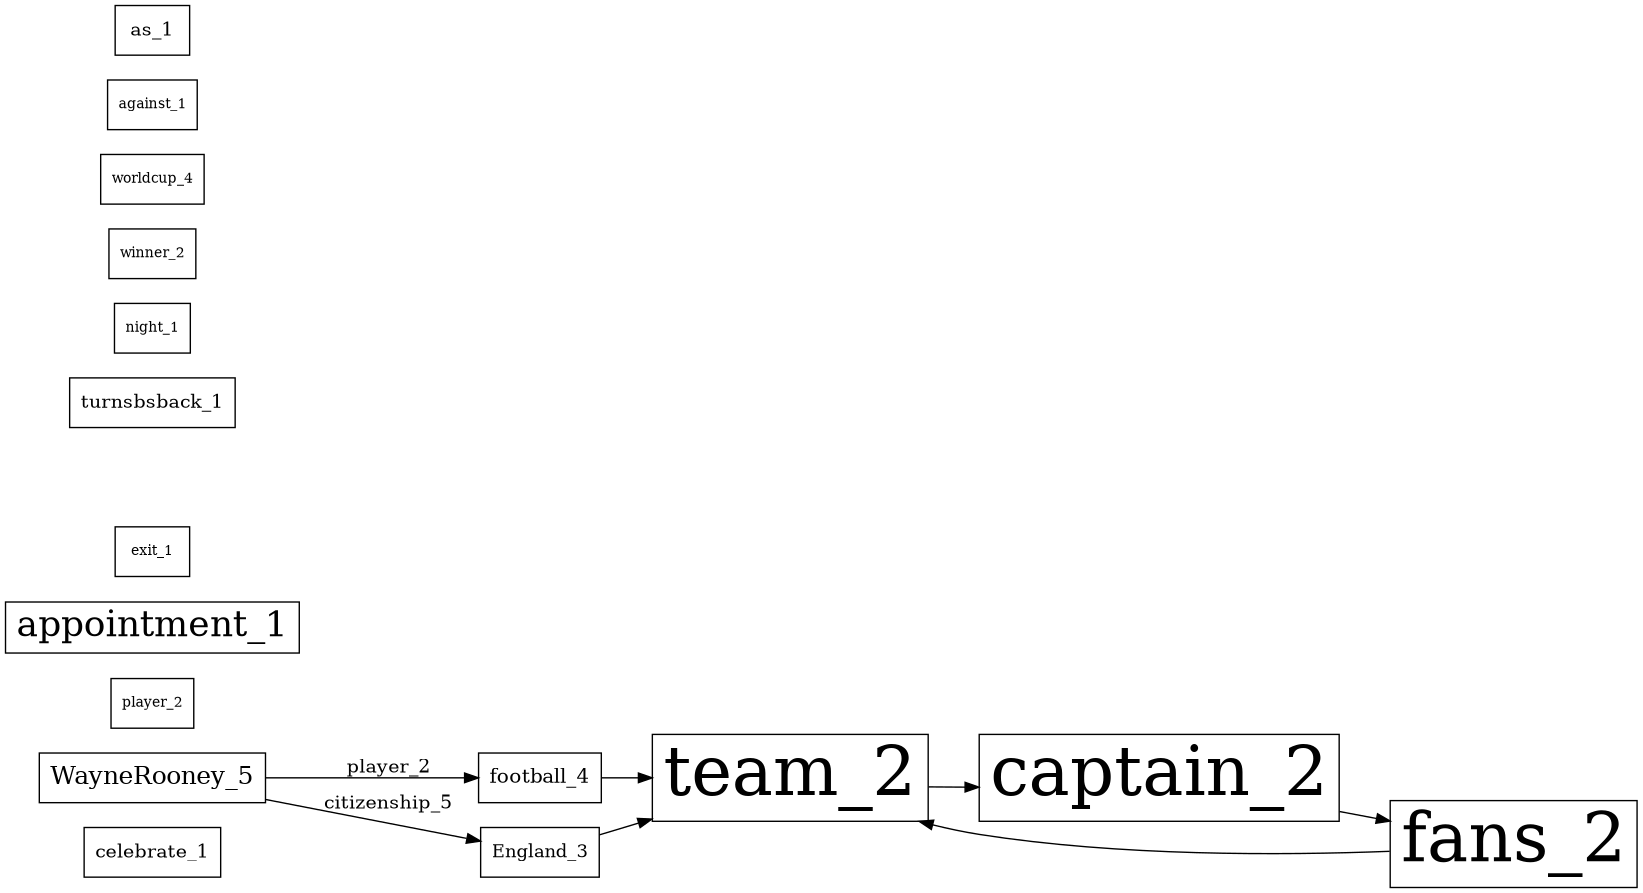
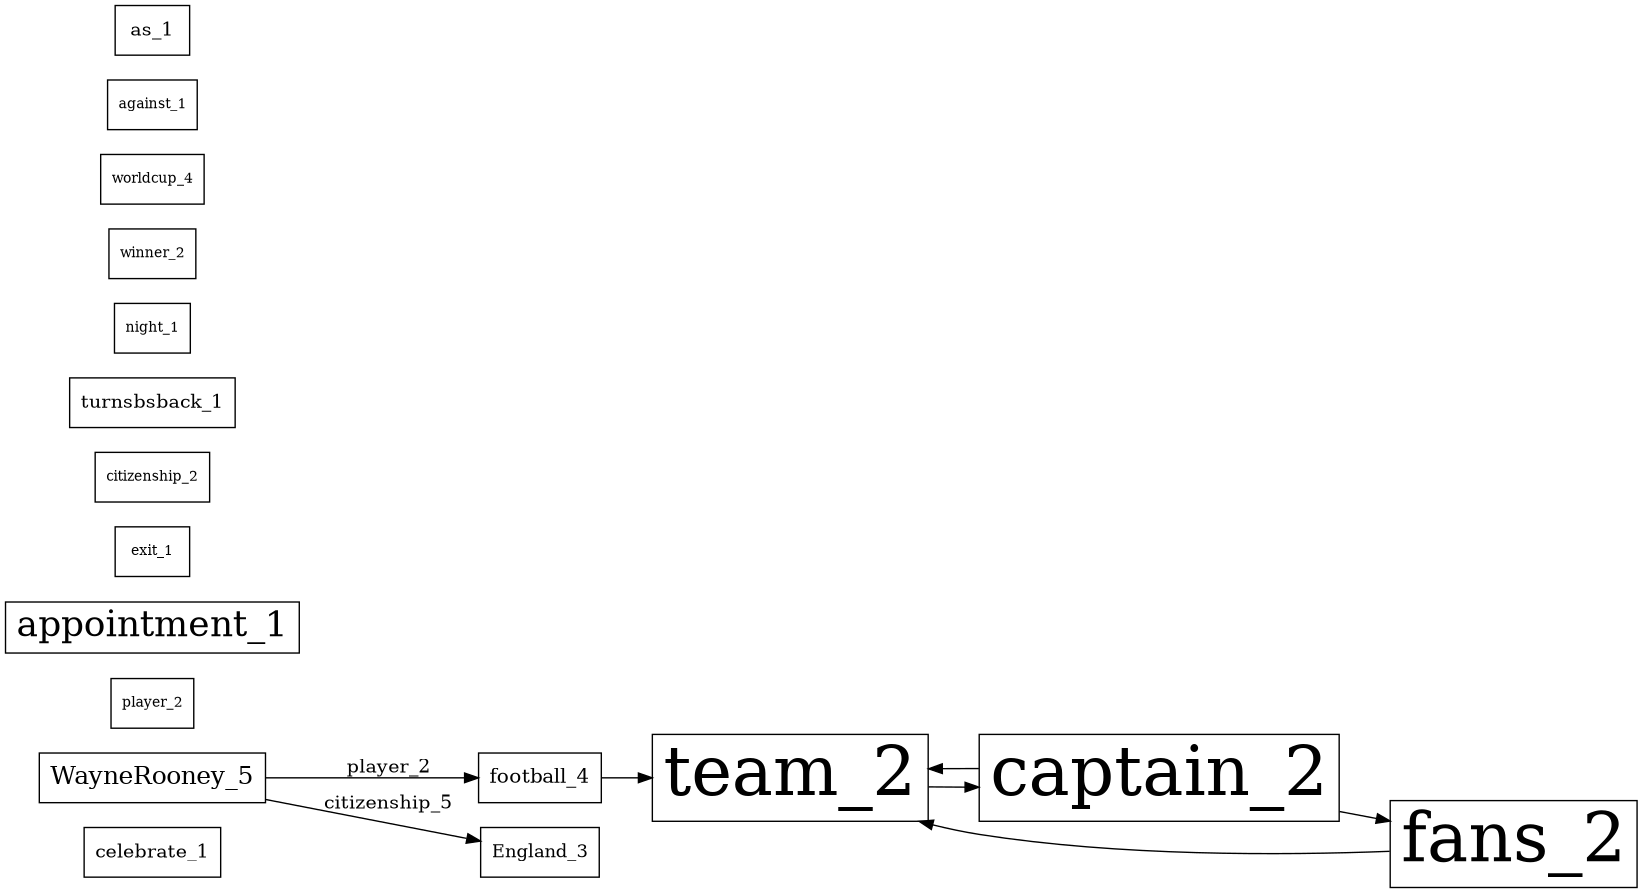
node "citizenship_2": added
edge "England_3" -> "team_2": now "captain_2" -> "team_2"
